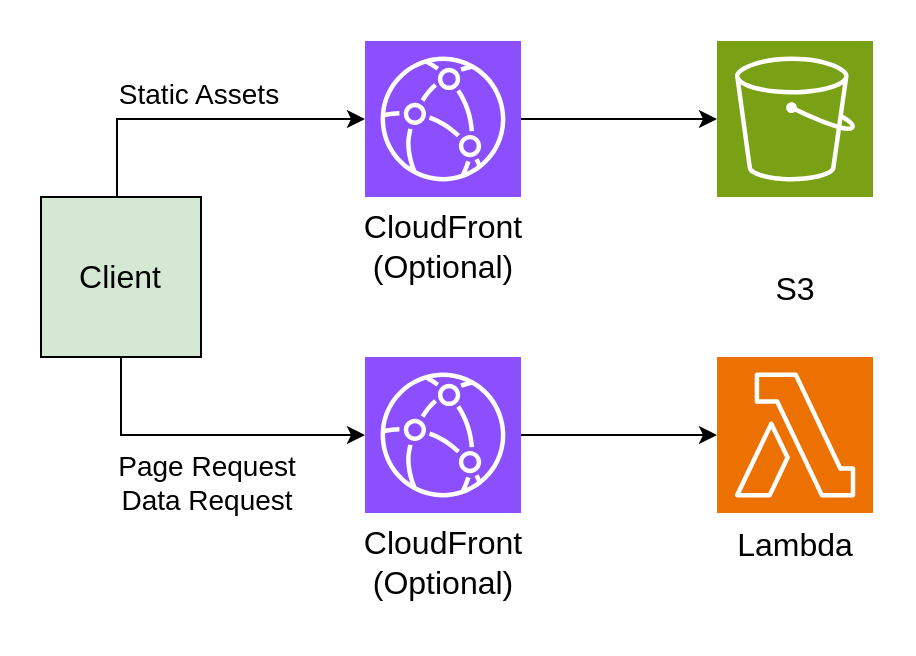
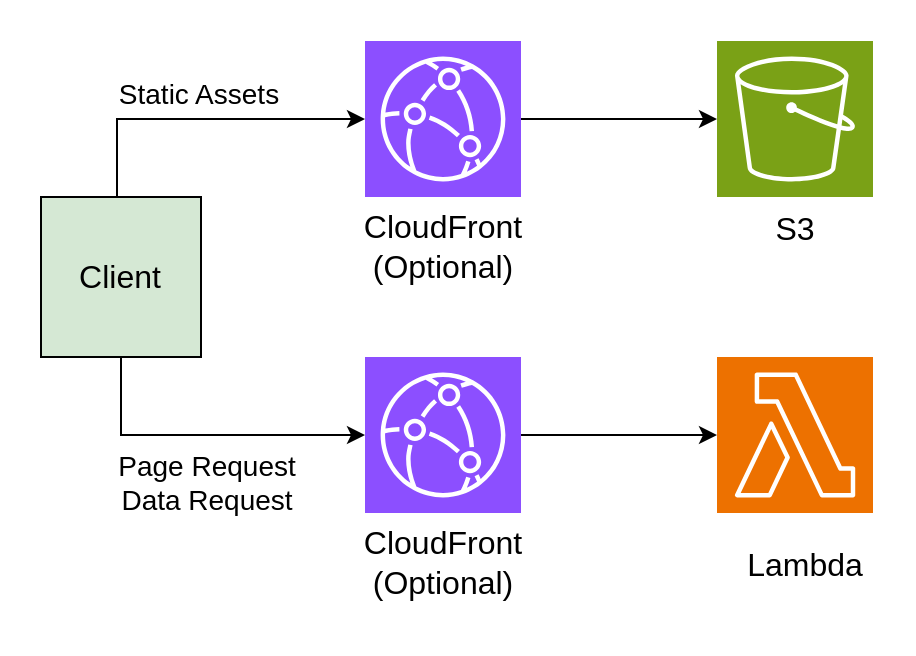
node "S3": moved (795, 288) -> (795, 228)
node "Lambda": moved (795, 544) -> (805, 564)
